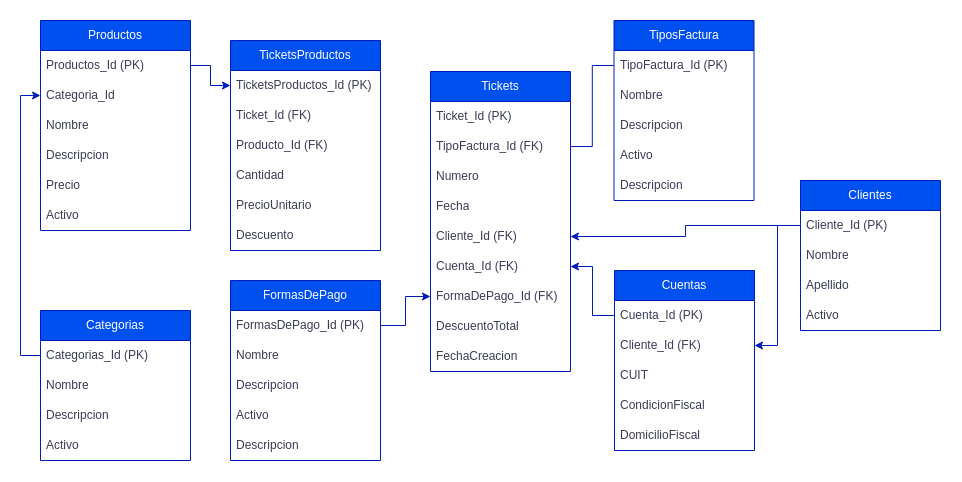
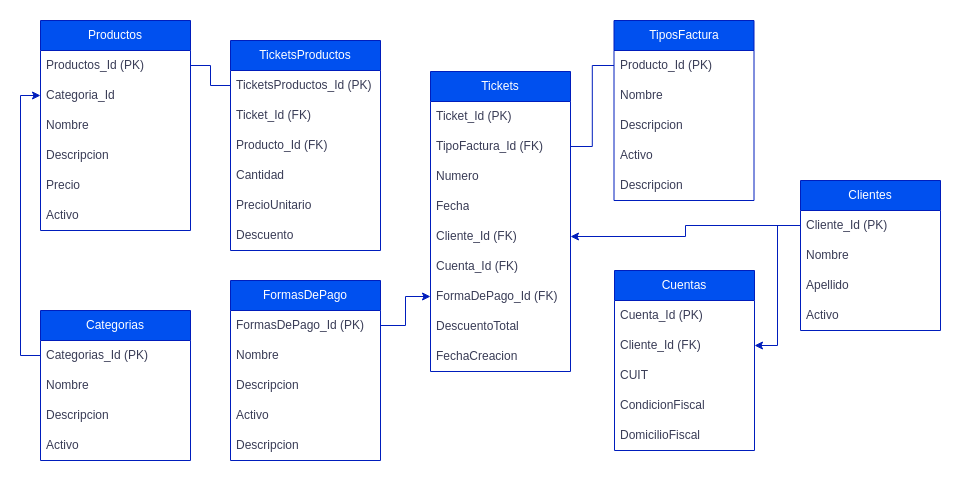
node "TipoFactura_Id (PK)": label "TipoFactura_Id (PK)" -> "Producto_Id (PK)"
edge "Productos_Id (PK)" -> "TicketsProductos_Id (PK)": arrowhead classic -> none
edge "Cuenta_Id (PK)" -> "Cuenta_Id (FK)": removed
